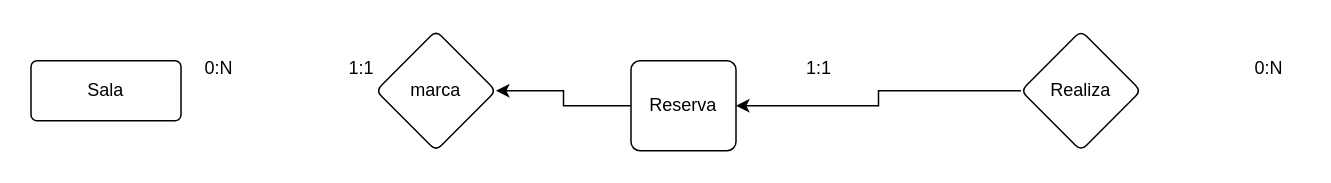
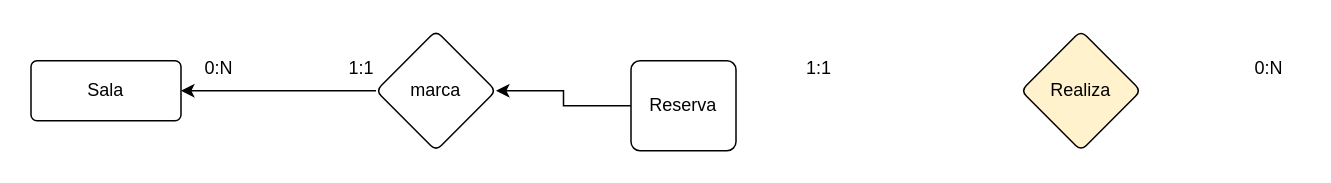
edge "marca" -> "Sala": added
node "Realiza": fillcolor #ffffff -> #fff2cc
edge "Realiza" -> "Reserva": removed
